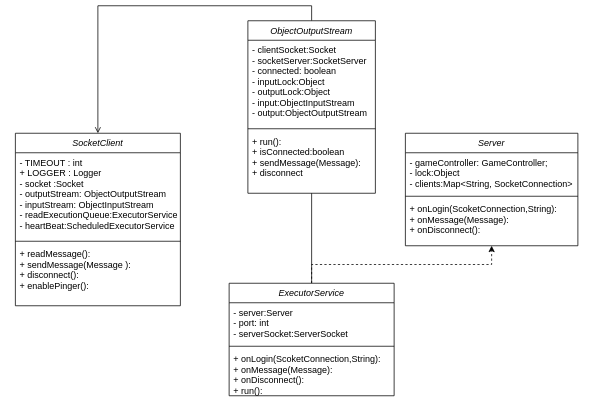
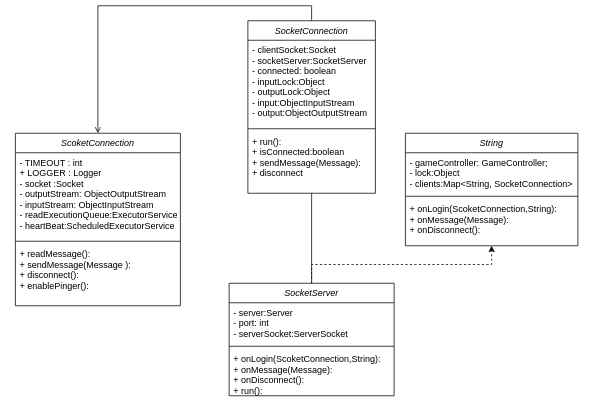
node "ObjectOutputStream": label "ObjectOutputStream" -> "SocketConnection"
node "SocketClient": label "SocketClient" -> "ScoketConnection"
node "Server": label "Server" -> "String"
node "ExecutorService": label "ExecutorService" -> "SocketServer"
